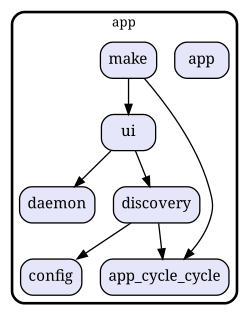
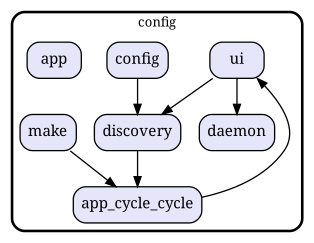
cluster "app": label "app" -> "config"
edge "make" -> "ui": now "app_cycle_cycle" -> "ui"
edge "discovery" -> "config": reversed
